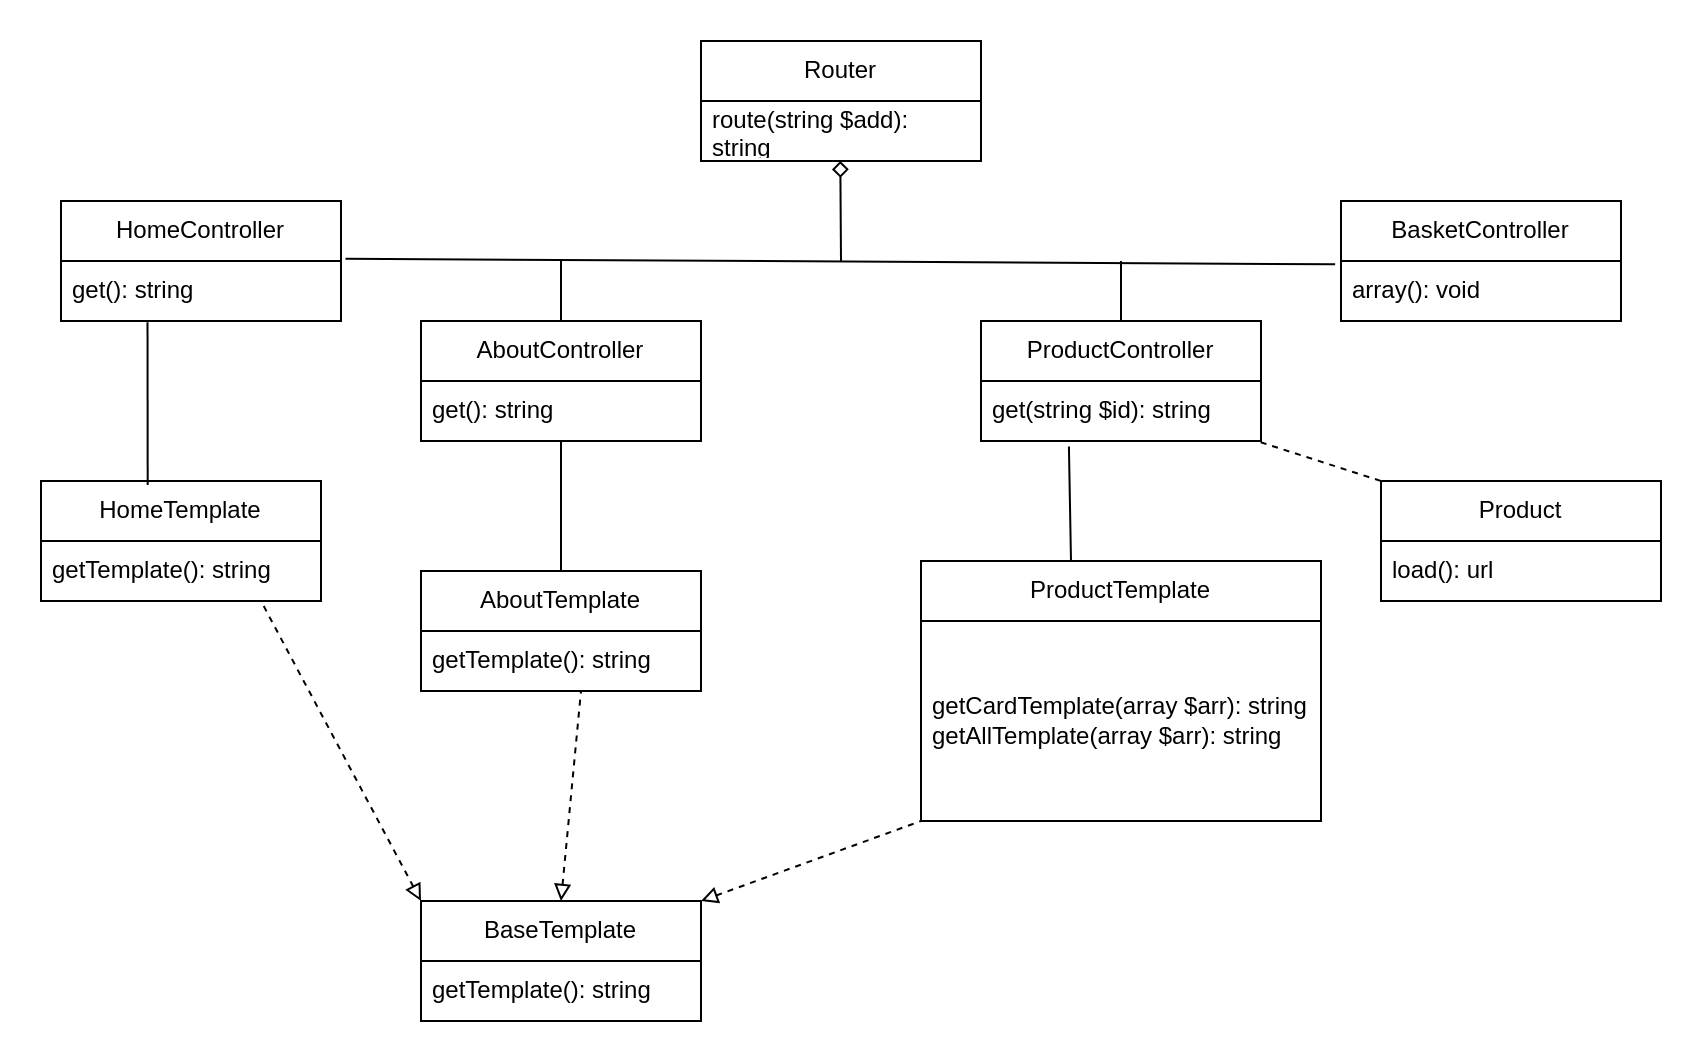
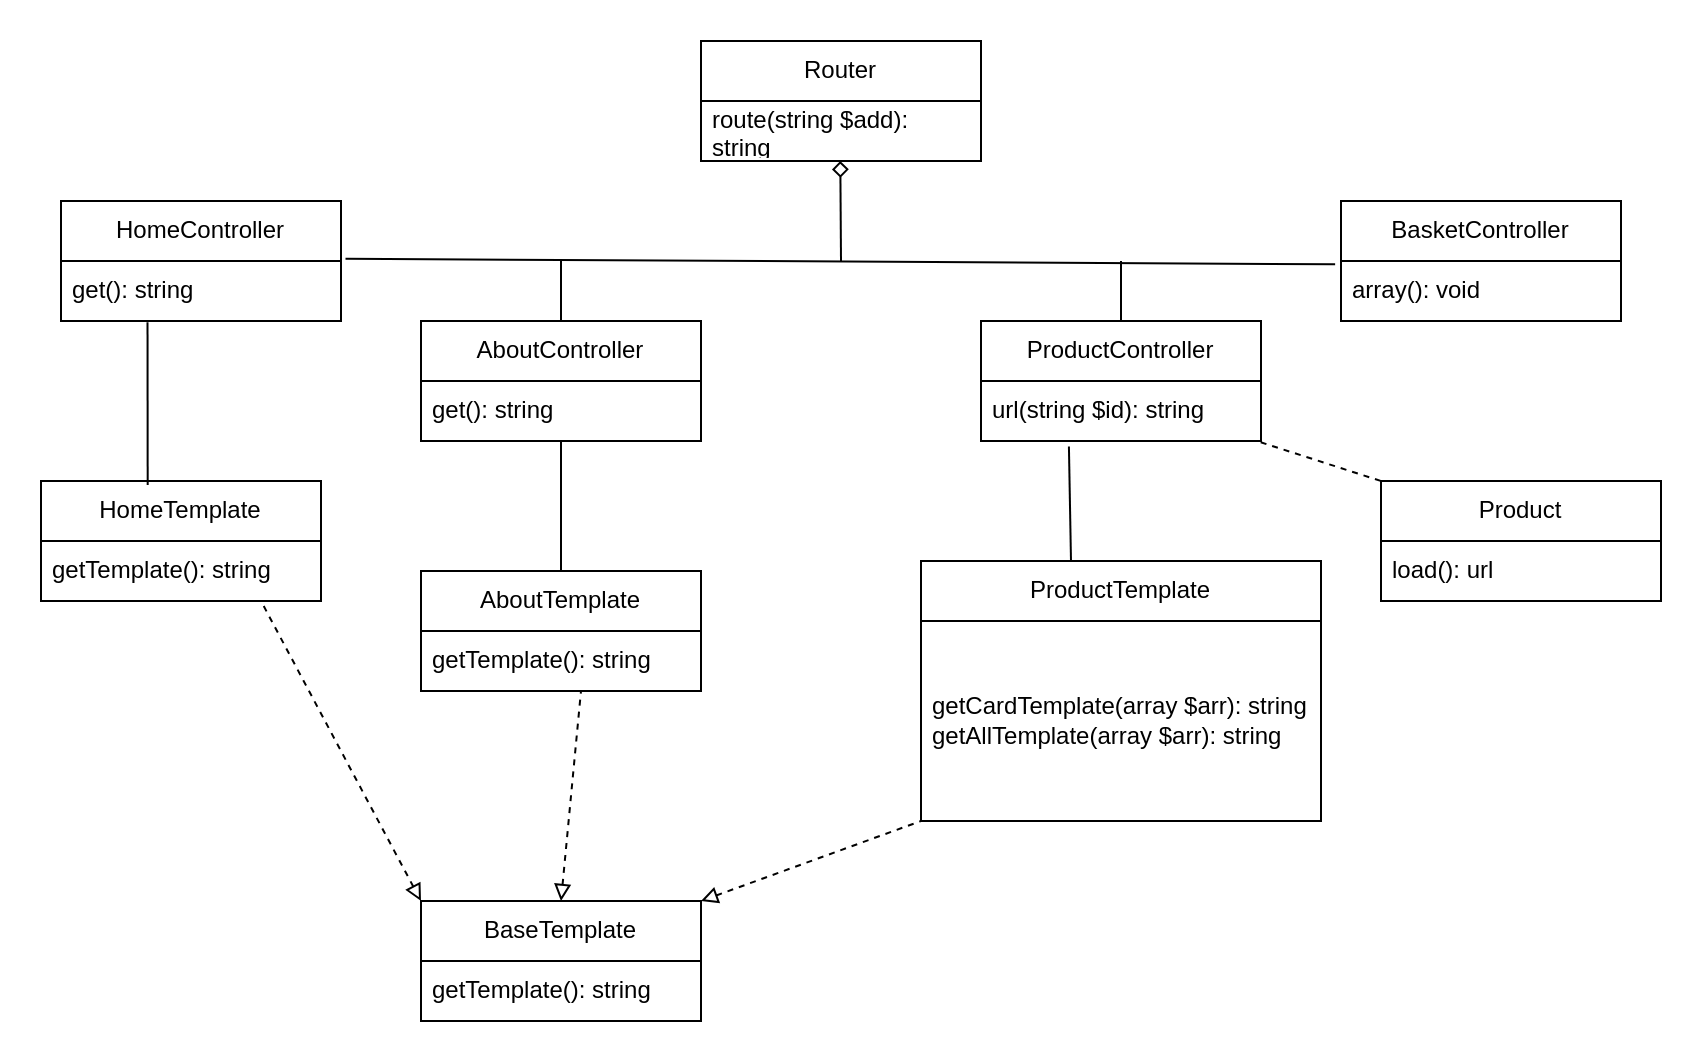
node "get(string $id): string": label "get(string $id): string" -> "url(string $id): string"
